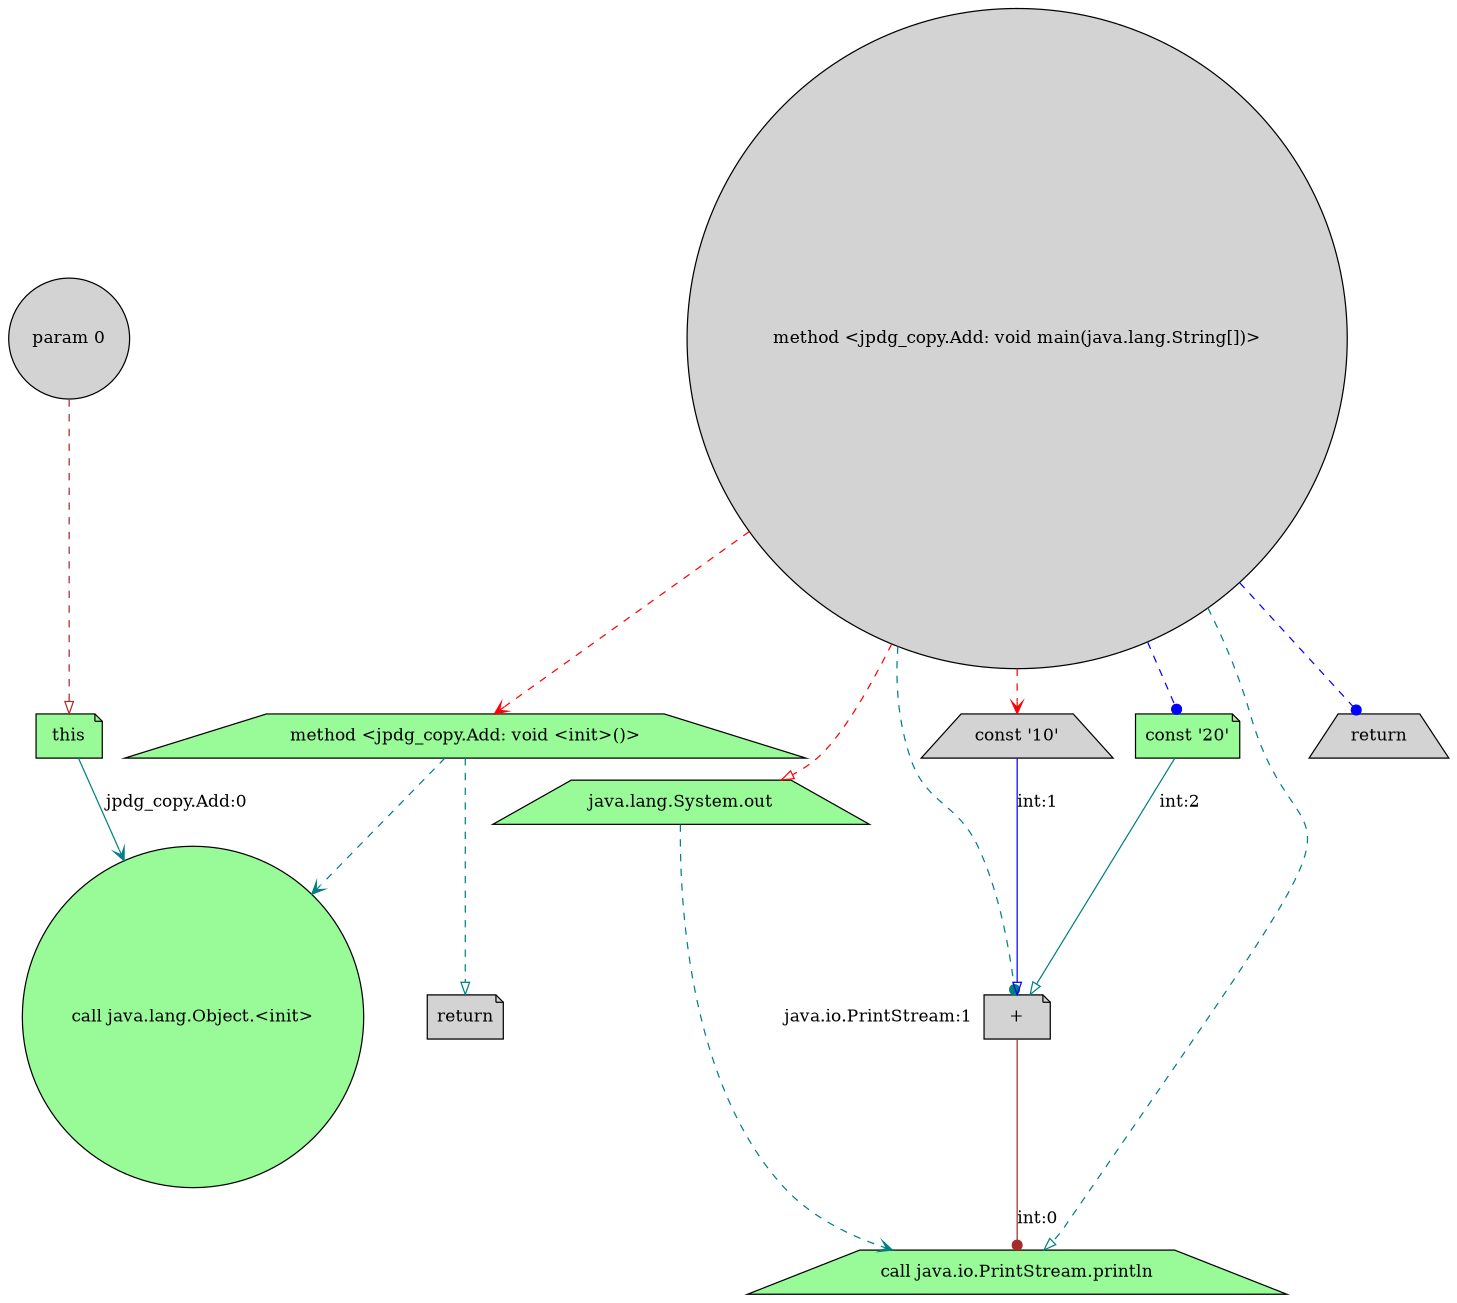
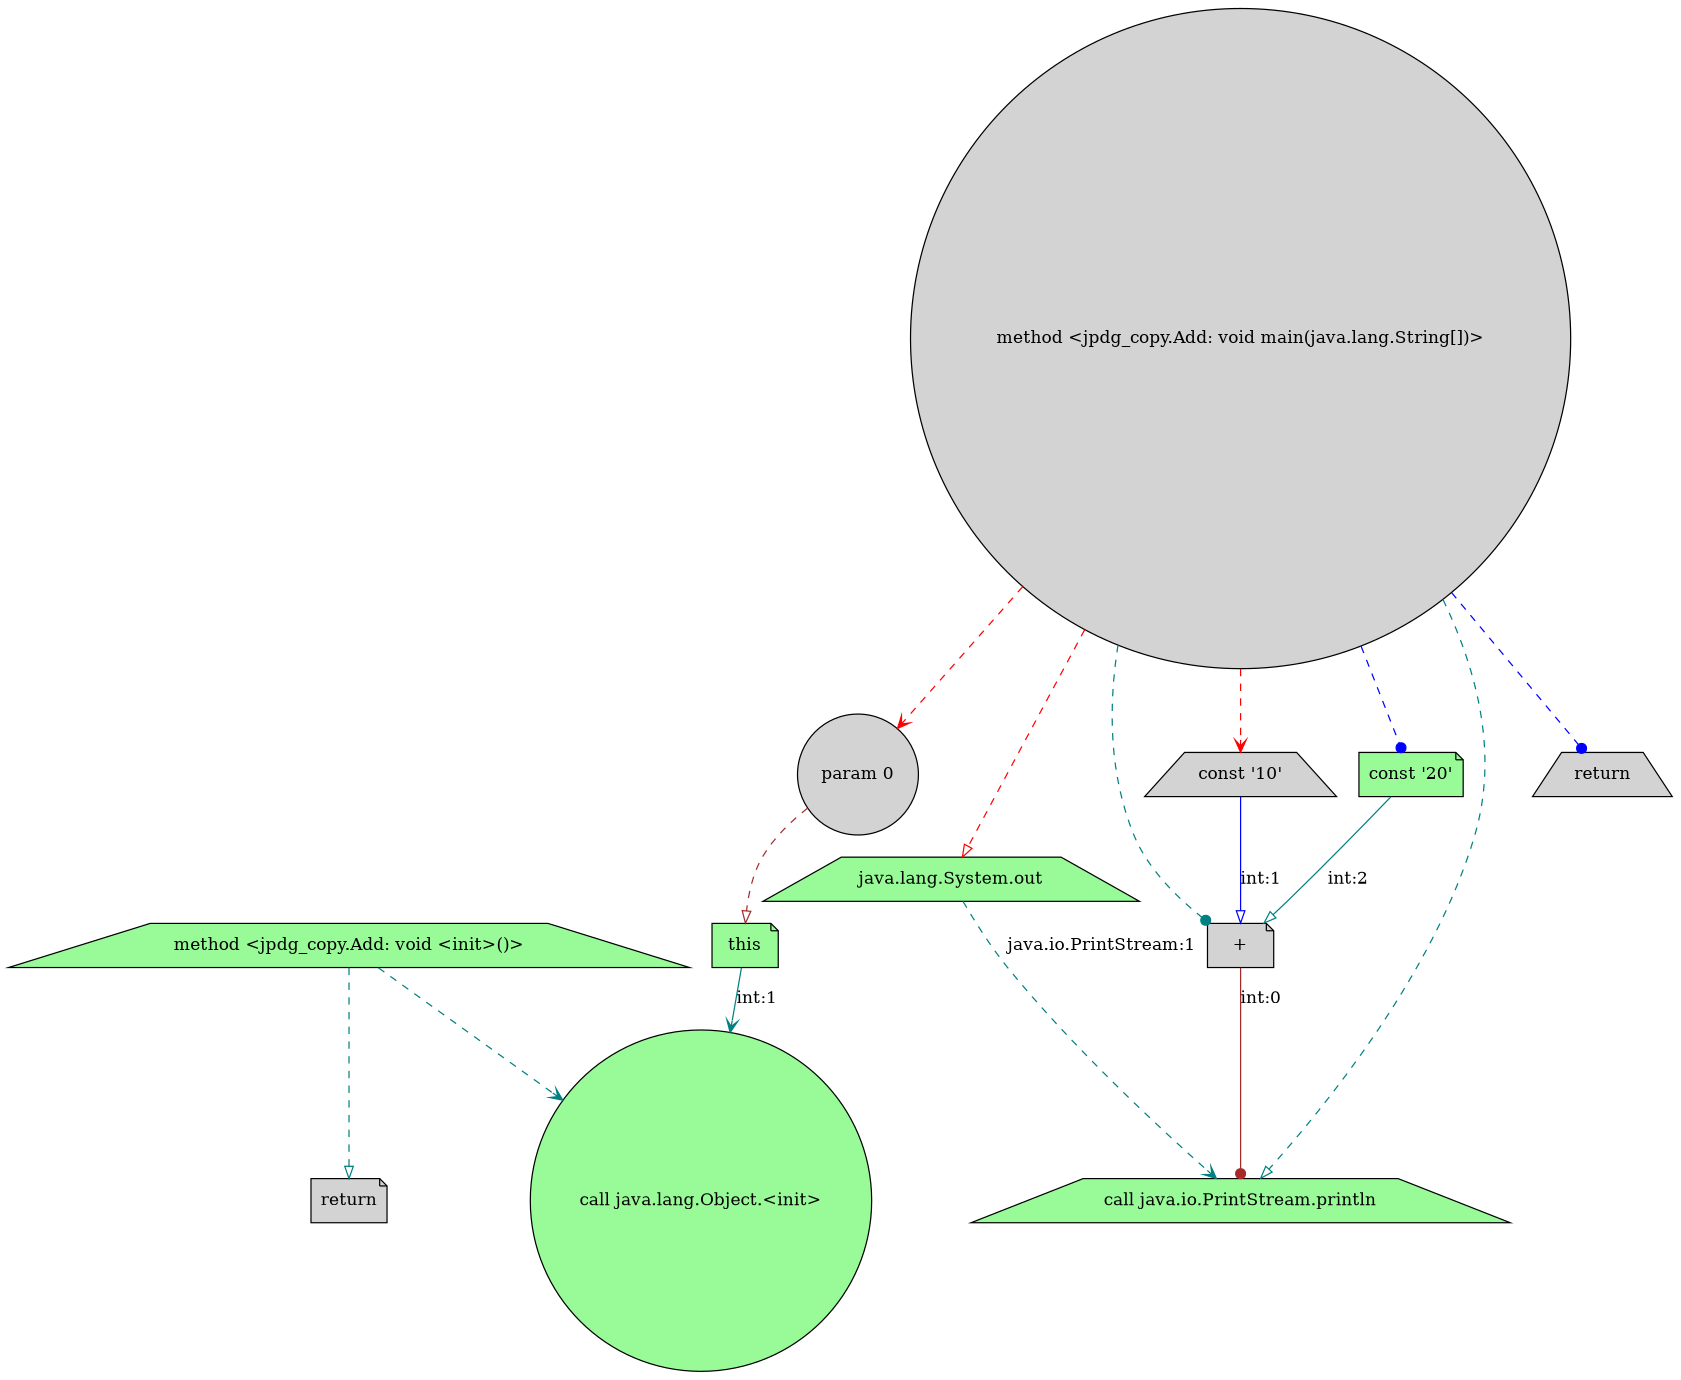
edge "method <jpdg_copy.Add: void main(java.lang.String[])>" -> "method <jpdg_copy.Add: void <init>()>": now "method <jpdg_copy.Add: void main(java.lang.String[])>" -> "param 0"
edge "this" -> "call java.lang.Object.<init>": label "jpdg_copy.Add:0" -> "int:1"
